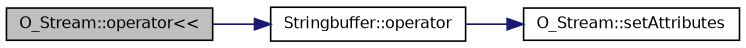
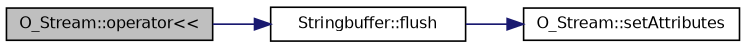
node "Stringbuffer::operator": label "Stringbuffer::operator" -> "Stringbuffer::flush"
